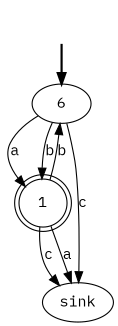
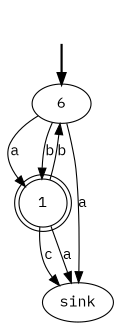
edge "6" -> "sink": label "c" -> "a"
